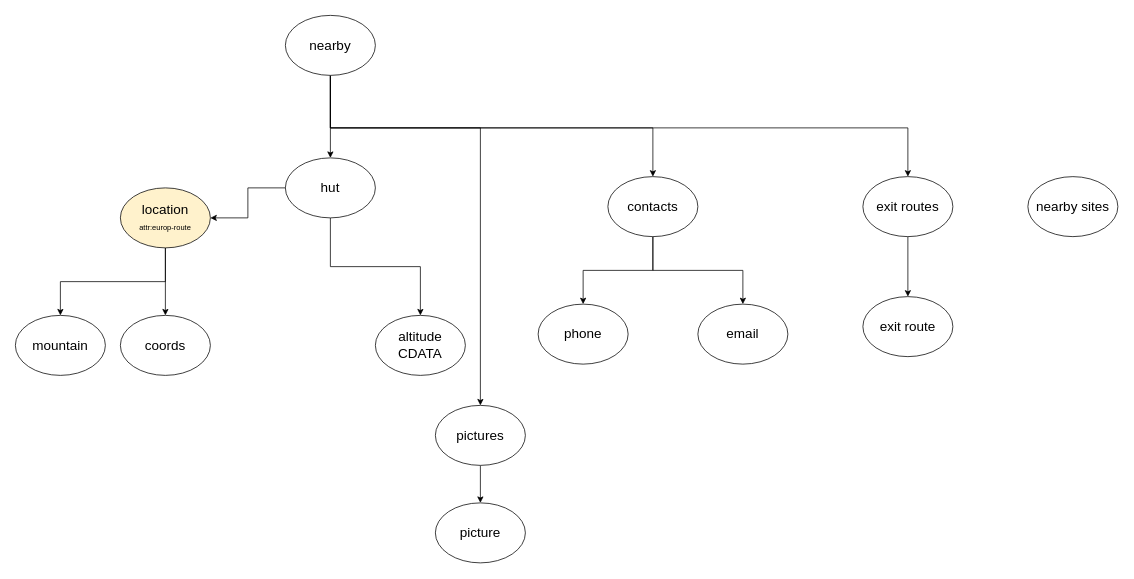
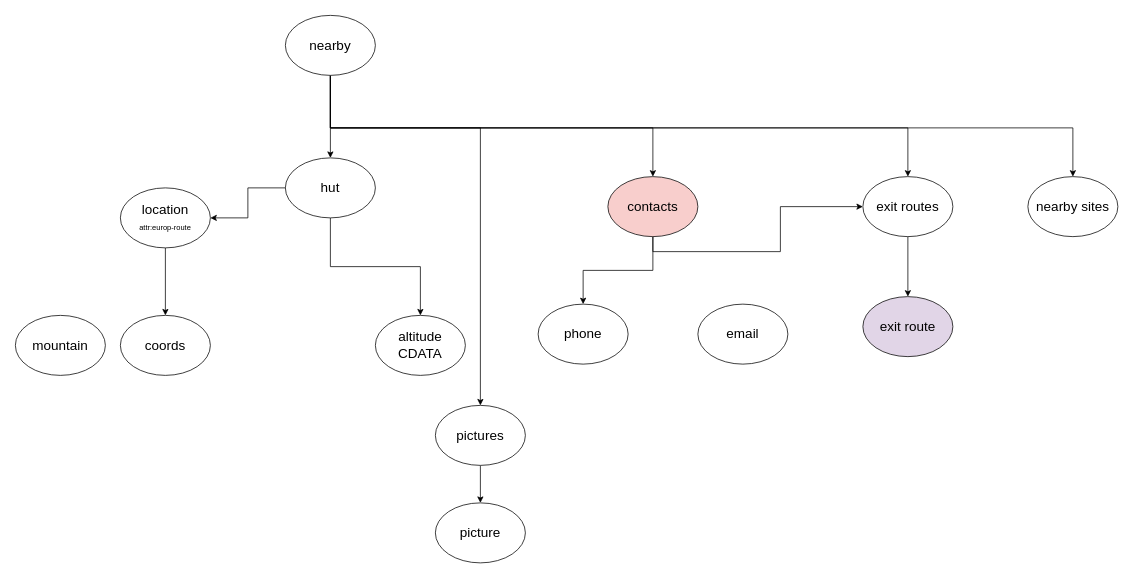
edge "nearby" -> "nearby sites": added
node "contacts": fillcolor #ffffff -> #f8cecc
node "location attr:europ-route": fillcolor #fff2cc -> #ffffff
edge "contacts" -> "email": now "contacts" -> "exit routes"
edge "location attr:europ-route" -> "mountain": removed
node "exit route": fillcolor #ffffff -> #e1d5e7
